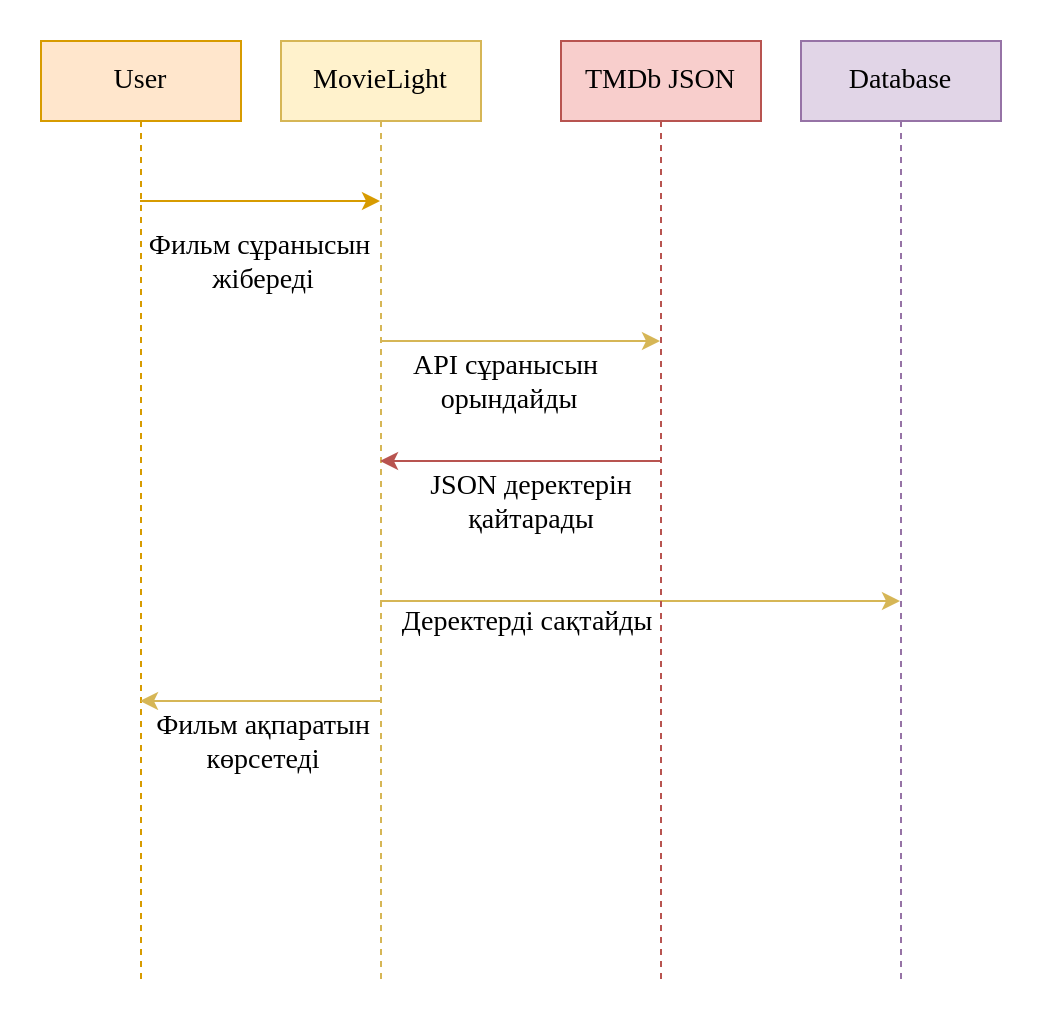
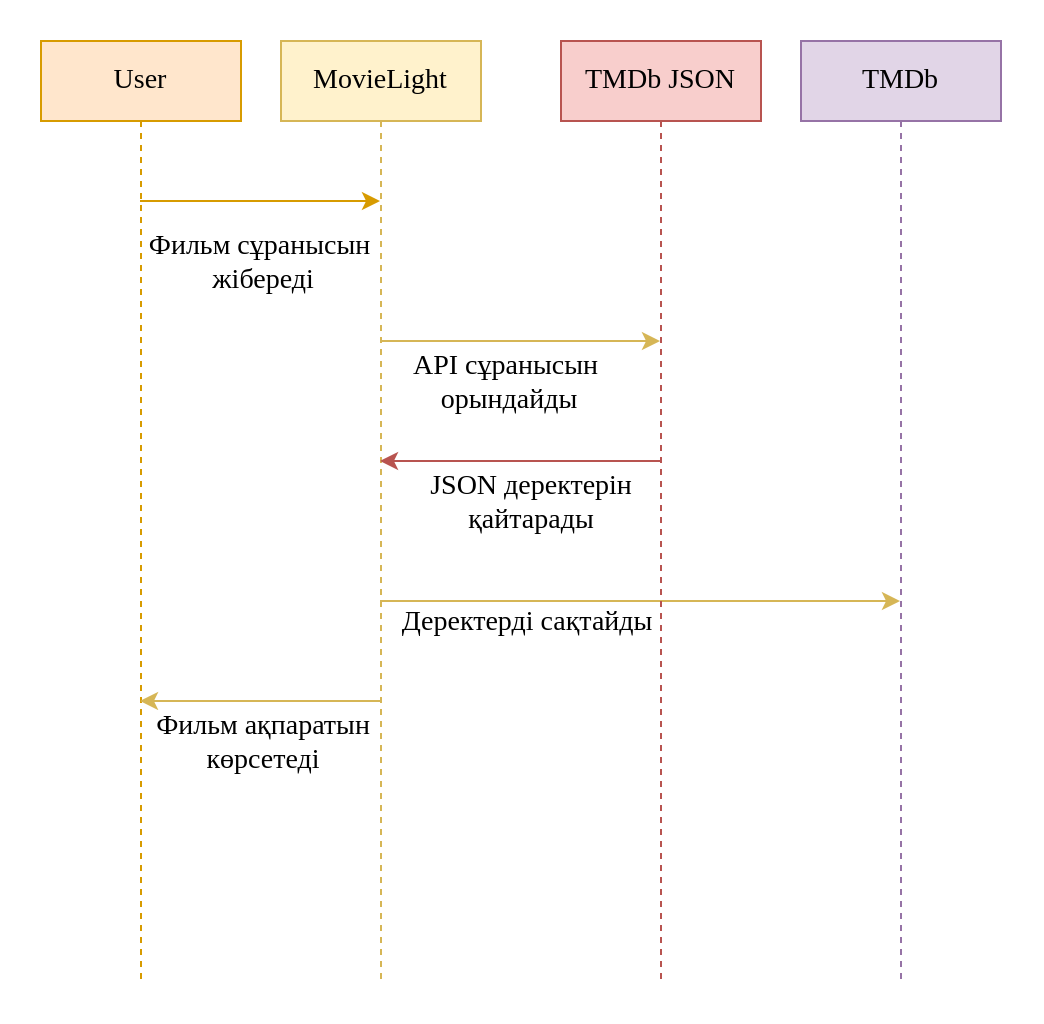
node "Database": label "Database" -> "TMDb"
